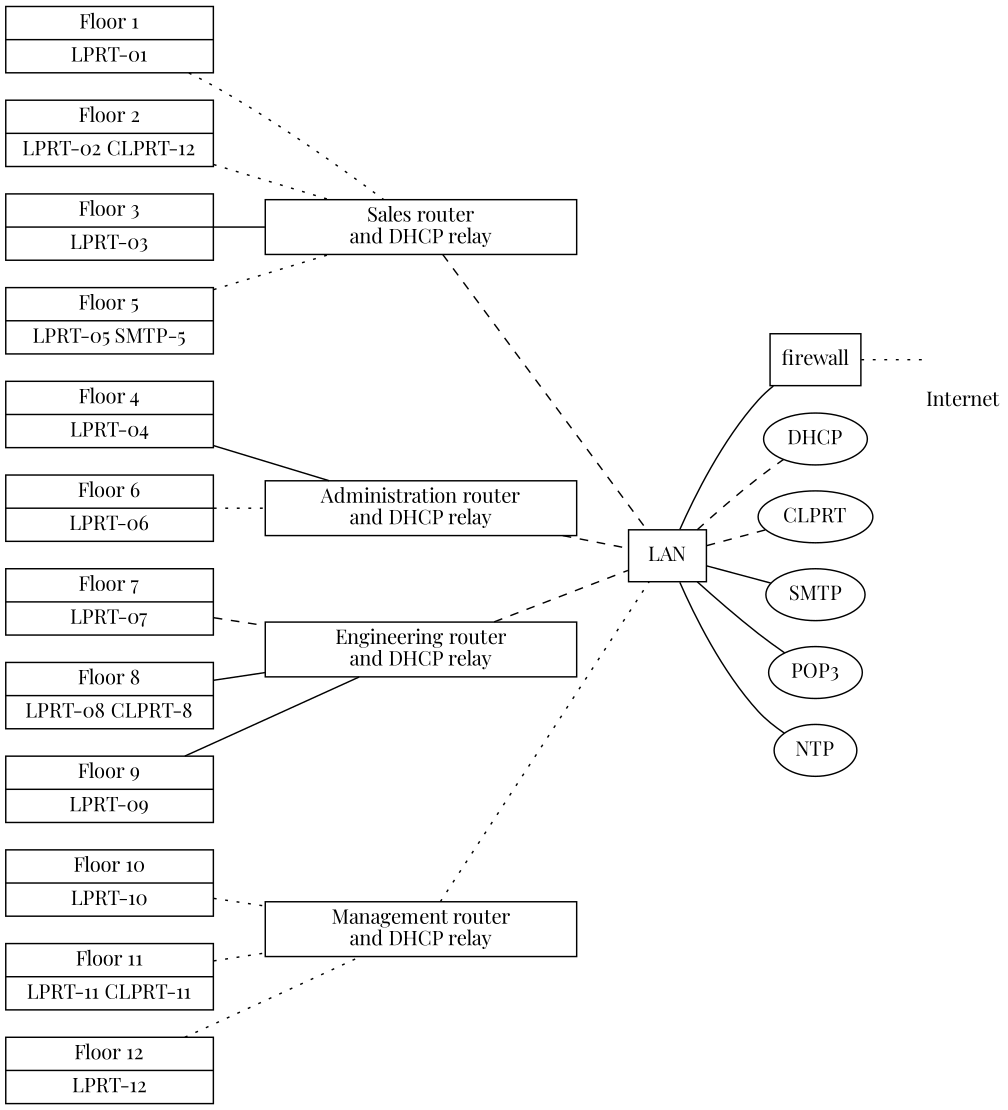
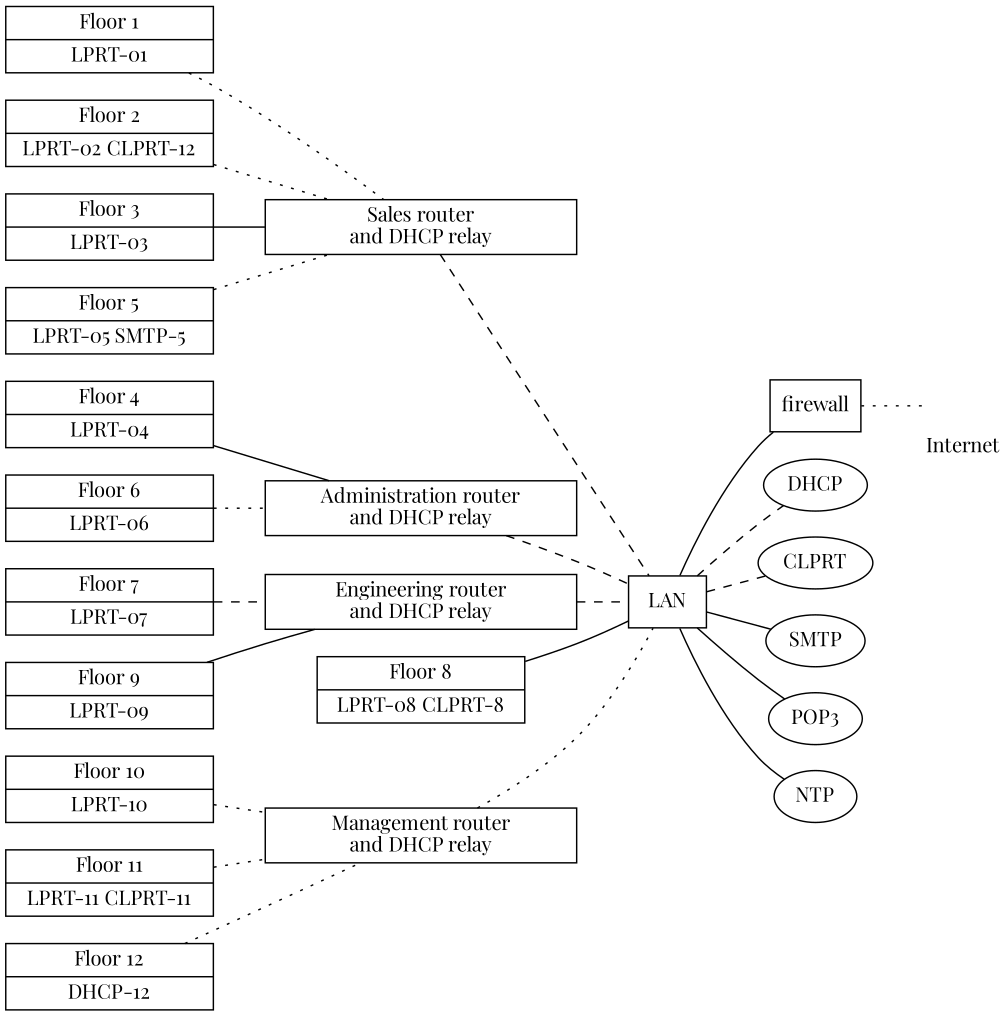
edge "Engineering router and DHCP relay" -- "Floor 8": now "LAN" -- "Floor 8"
node "Floor 12": text "LPRT-12" -> "DHCP-12"
